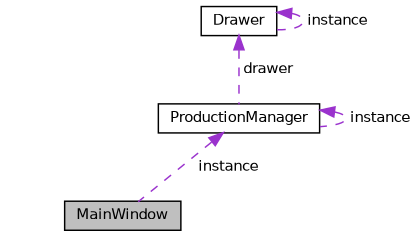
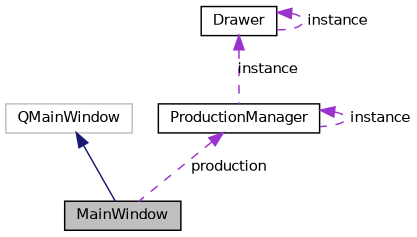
edge "ProductionManager" -> "Drawer": label " drawer" -> " instance"
node "QMainWindow": added
edge "MainWindow" -> "ProductionManager": label " instance" -> " production"
